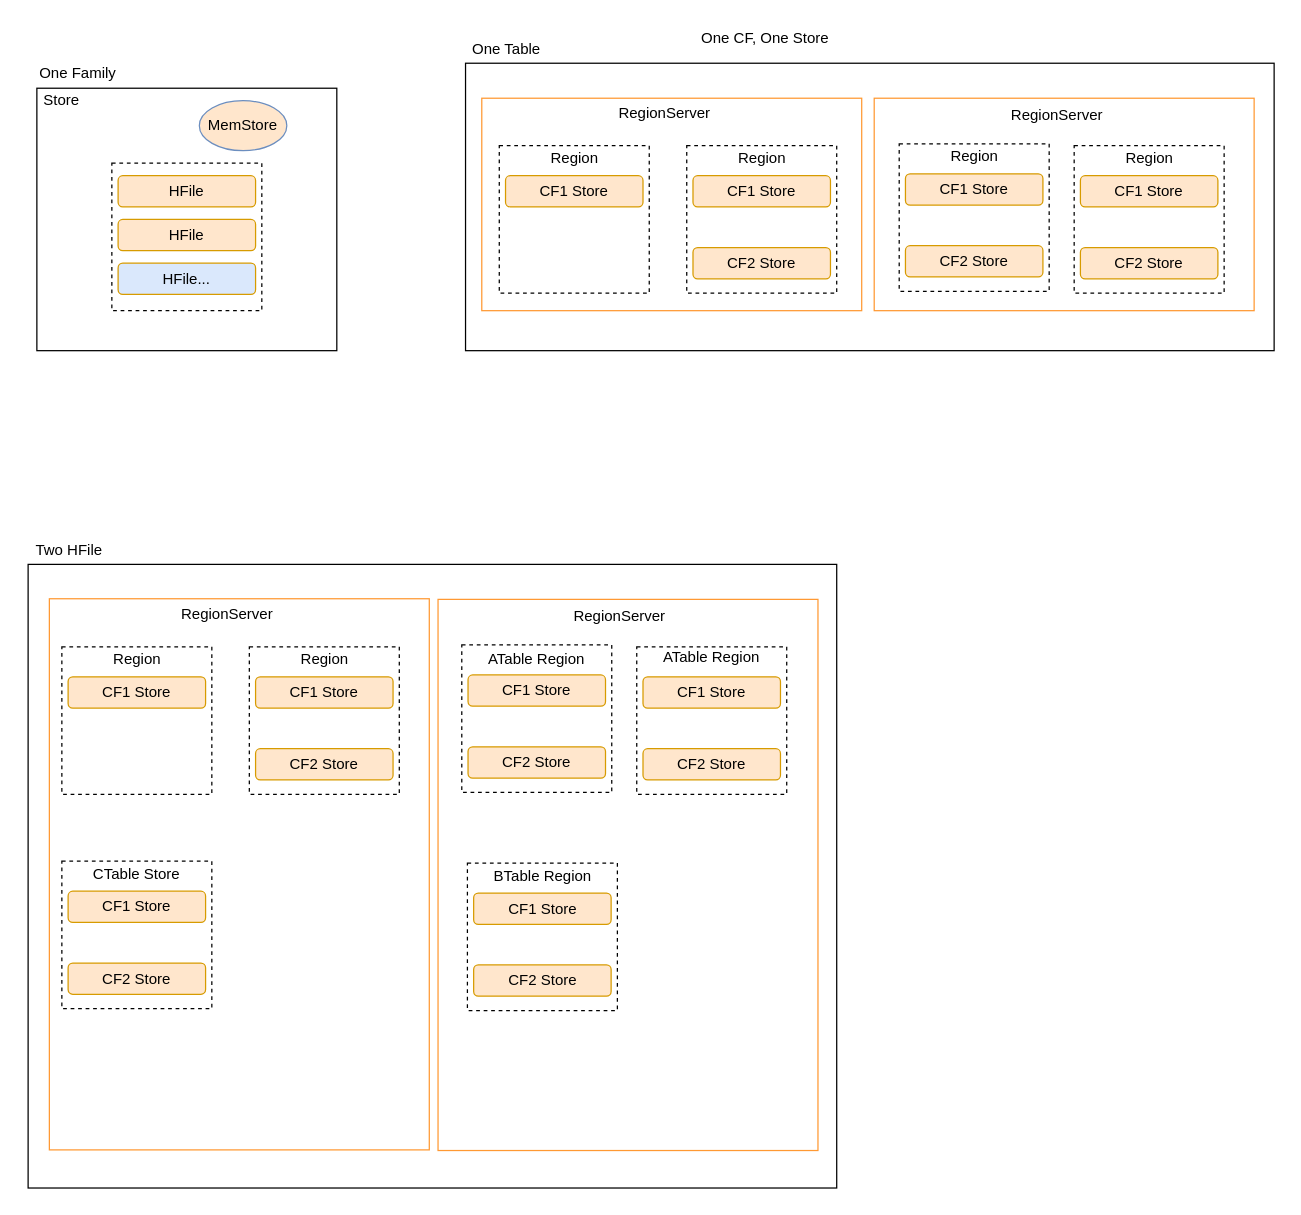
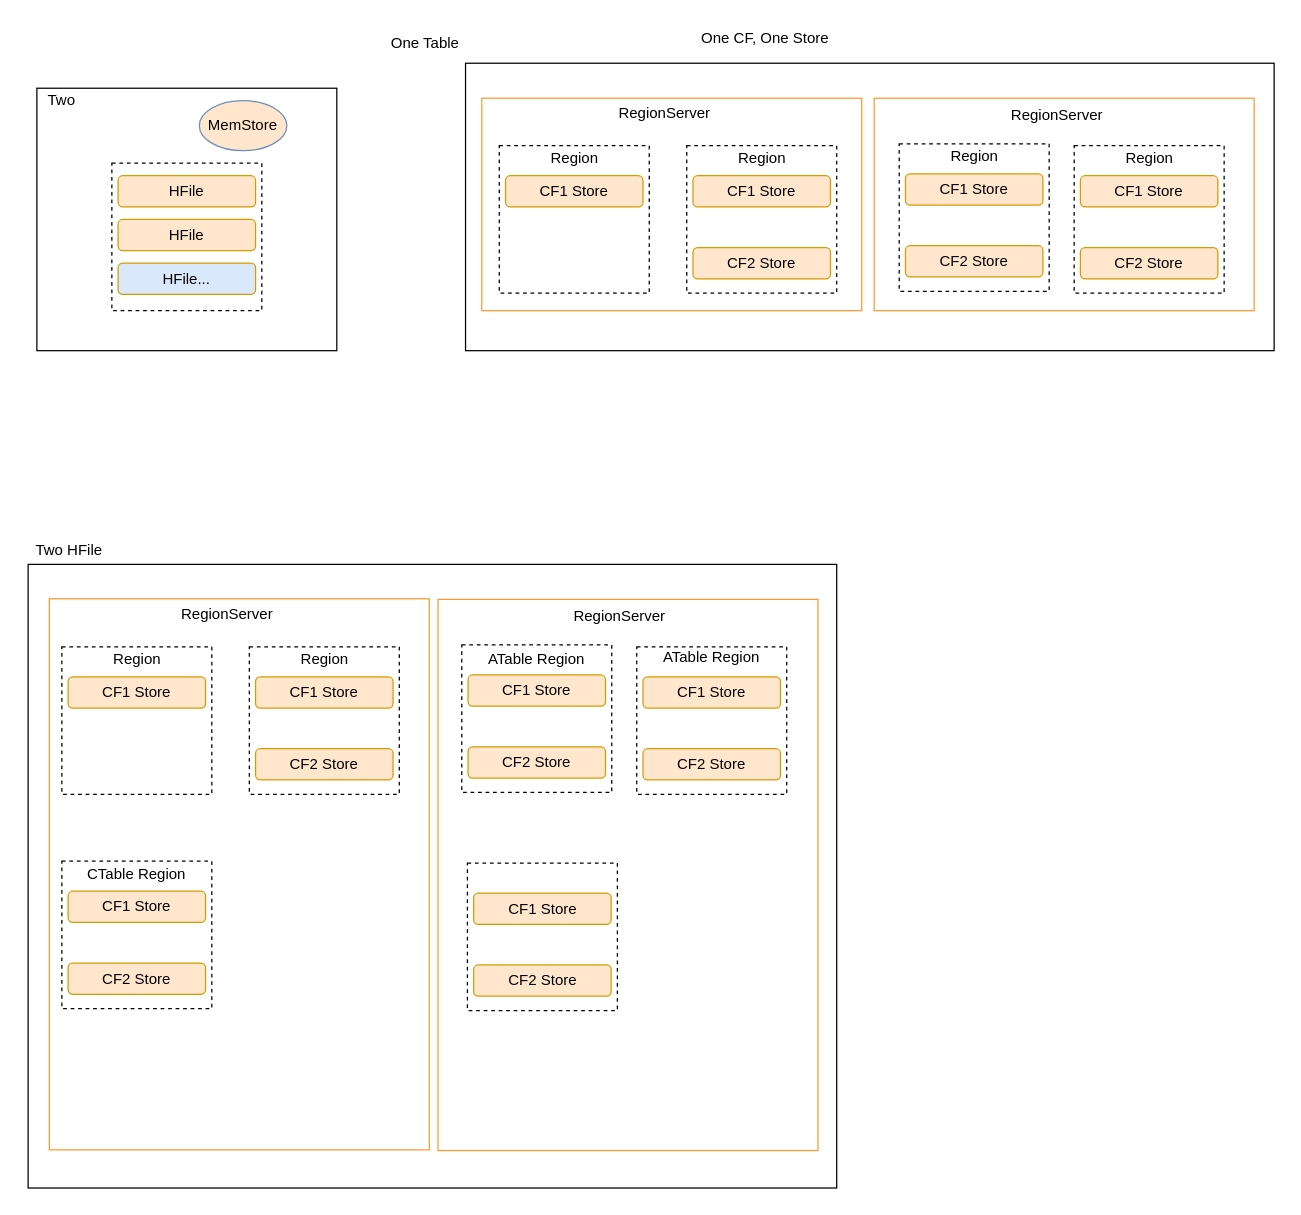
node "One Table": moved (507, 49) -> (426, 43)
node "One Family": removed
node "Store": label "Store" -> "Two"
node "CTable Store": label "CTable Store" -> "CTable Region"
node "BTable Region": removed
